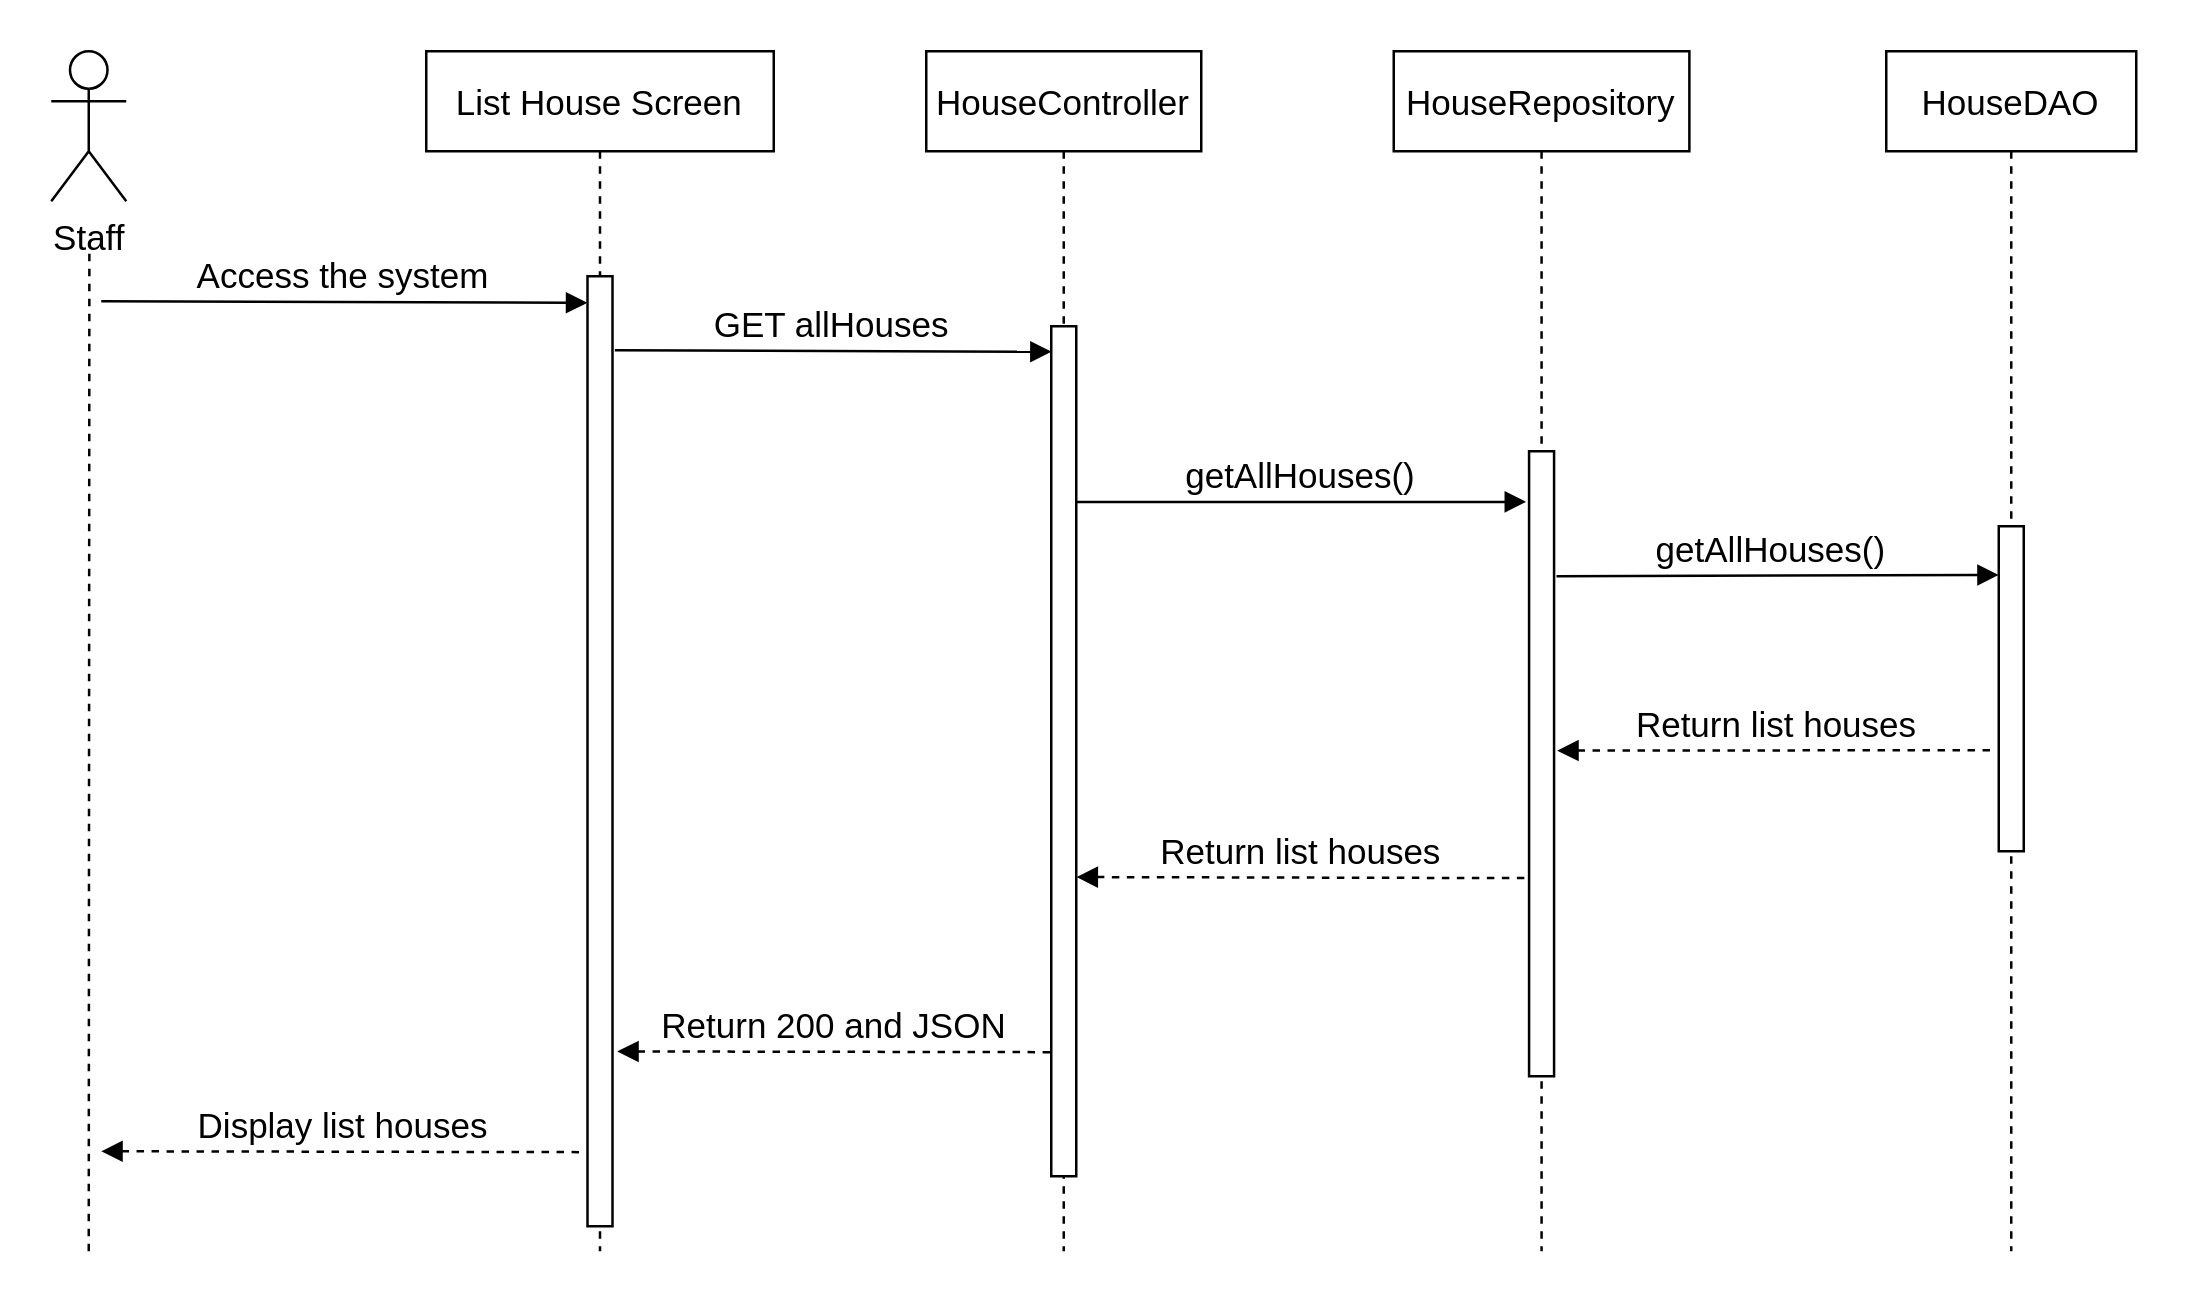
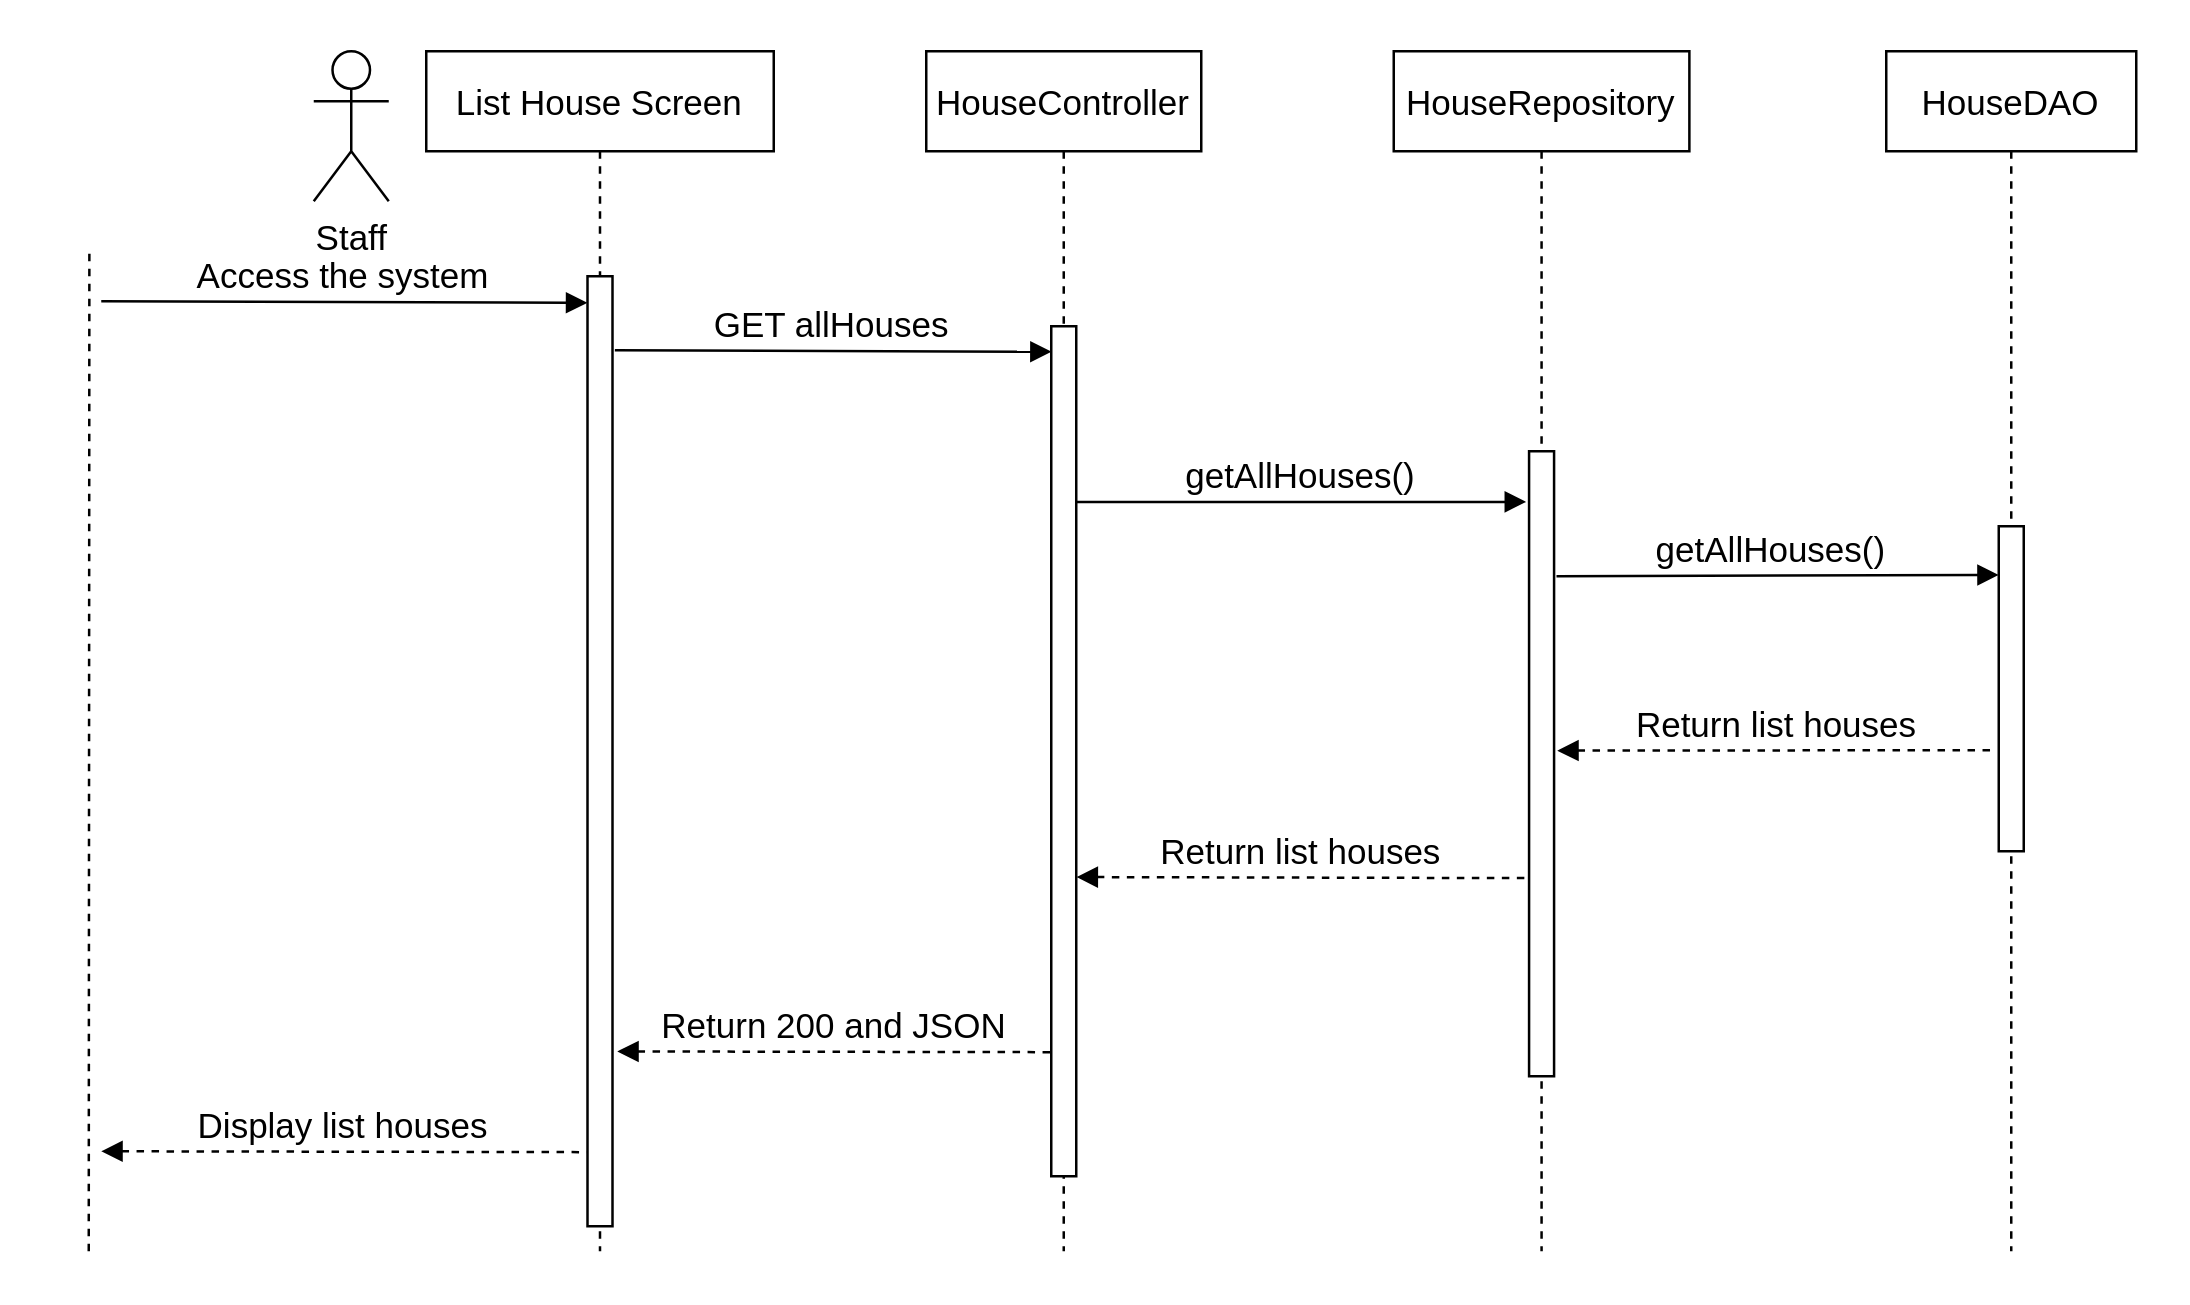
node "Staff": moved (89, 126) -> (351, 126)
